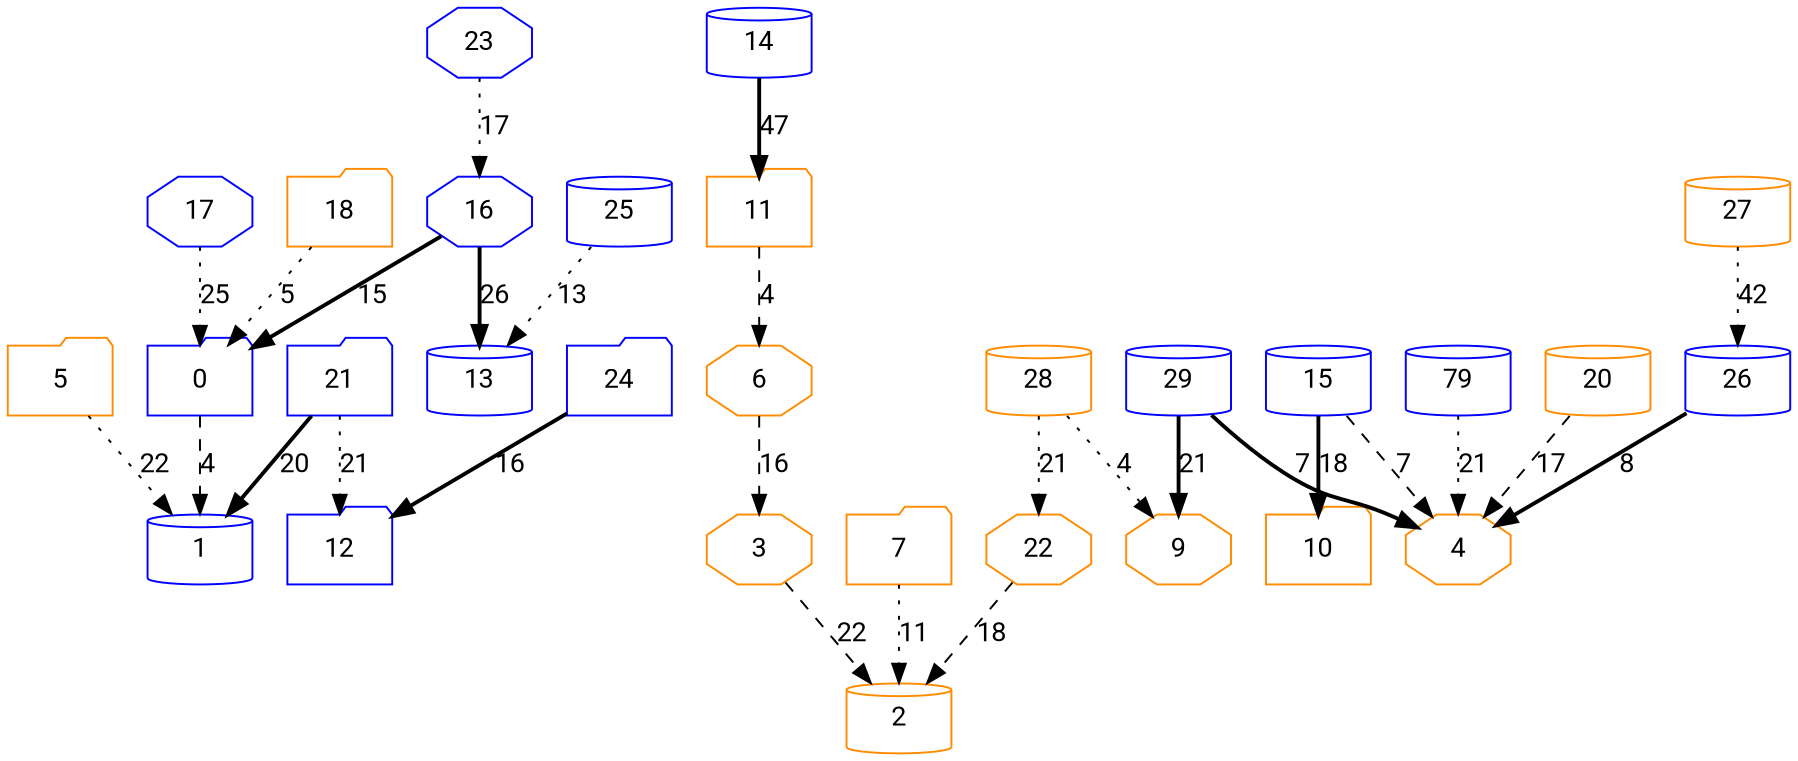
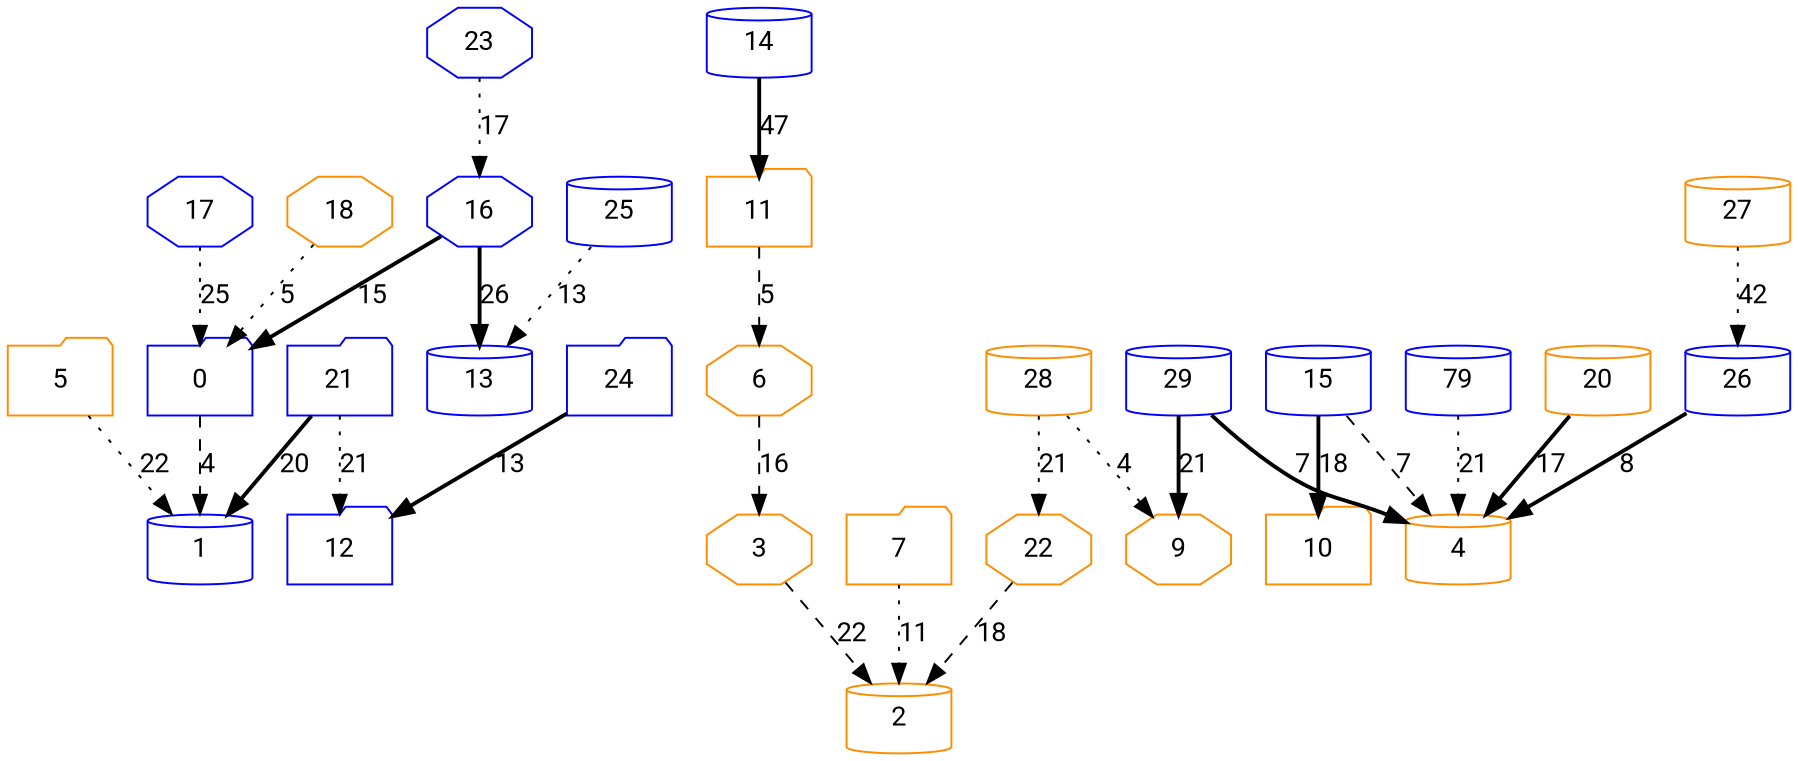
node "18": shape folder -> octagon
edge "11" -> "6": label "4" -> "5"
edge "20" -> "4": style dashed -> bold
edge "24" -> "12": label "16" -> "13"
node "4": shape octagon -> cylinder
